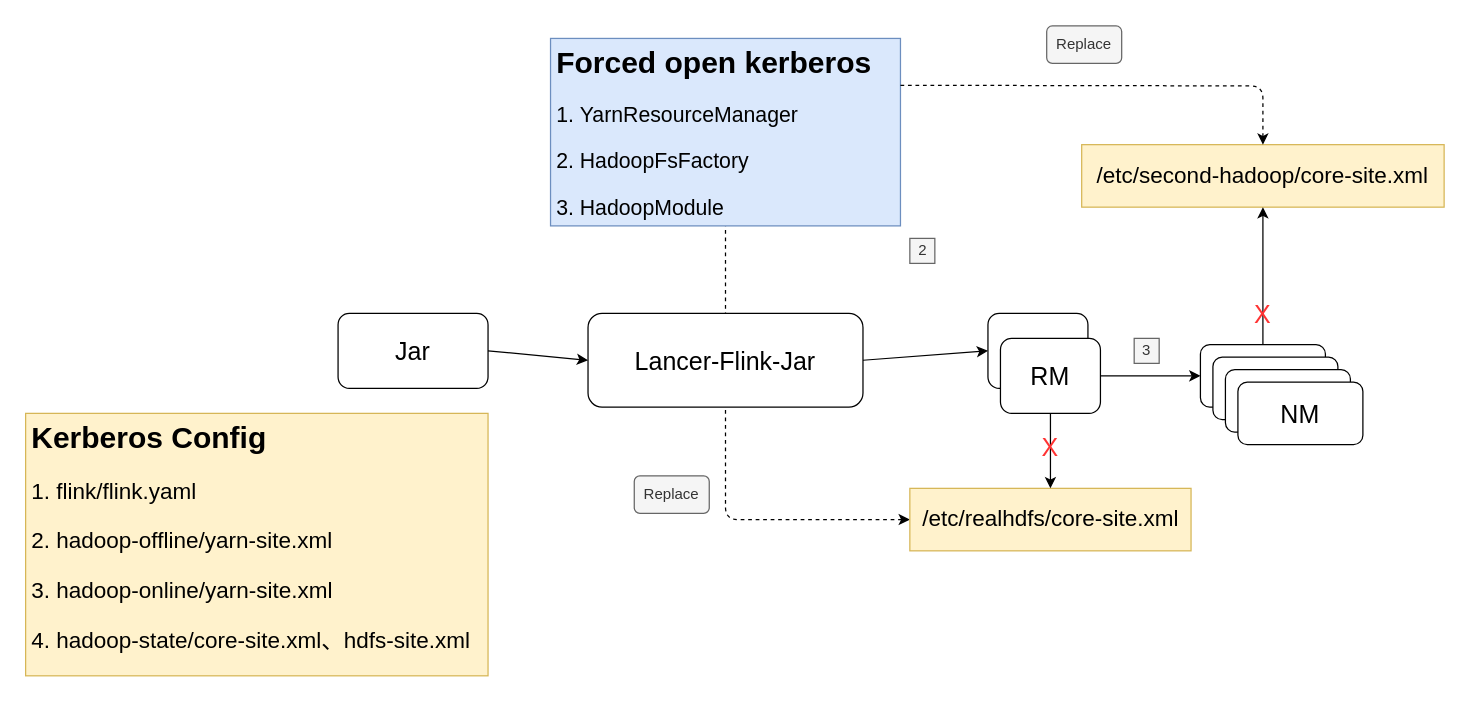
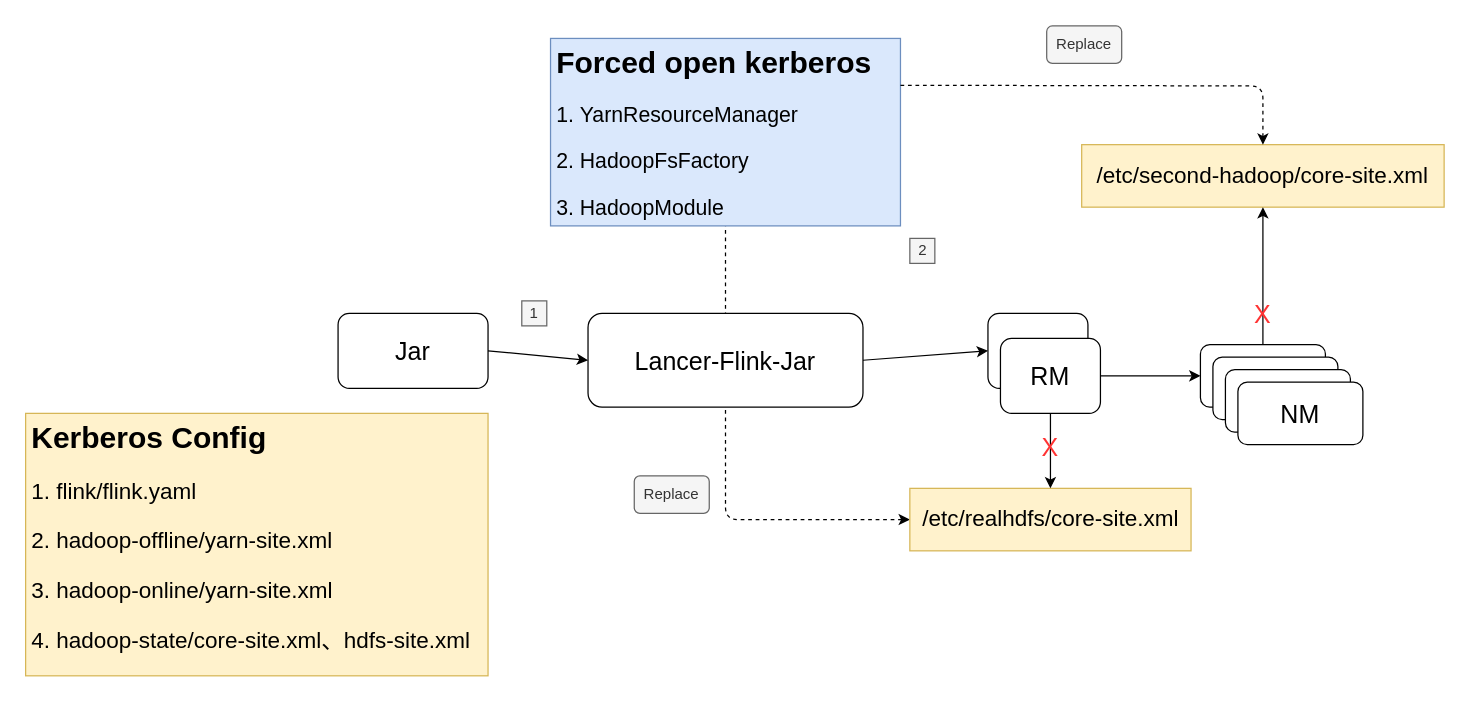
node "1": added
node "3": removed
